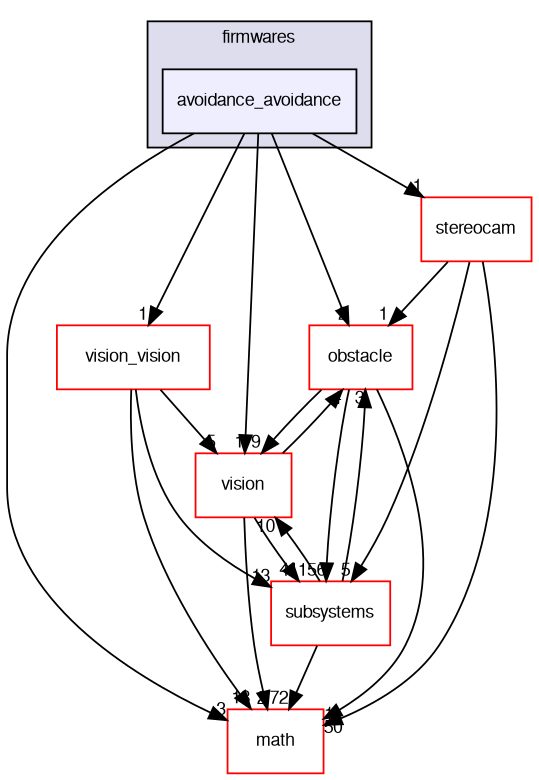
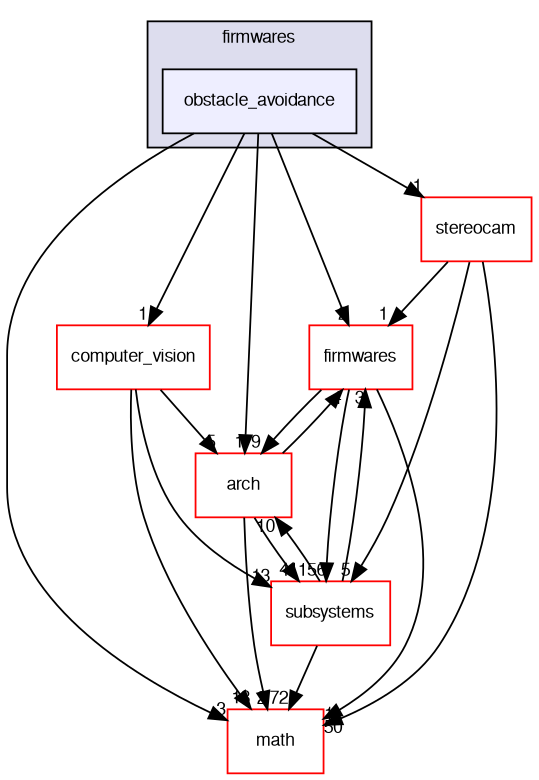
node "avoidance_avoidance": label "avoidance_avoidance" -> "obstacle_avoidance"
node "vision_vision": label "vision_vision" -> "computer_vision"
node "obstacle": label "obstacle" -> "firmwares"
node "vision": label "vision" -> "arch"
